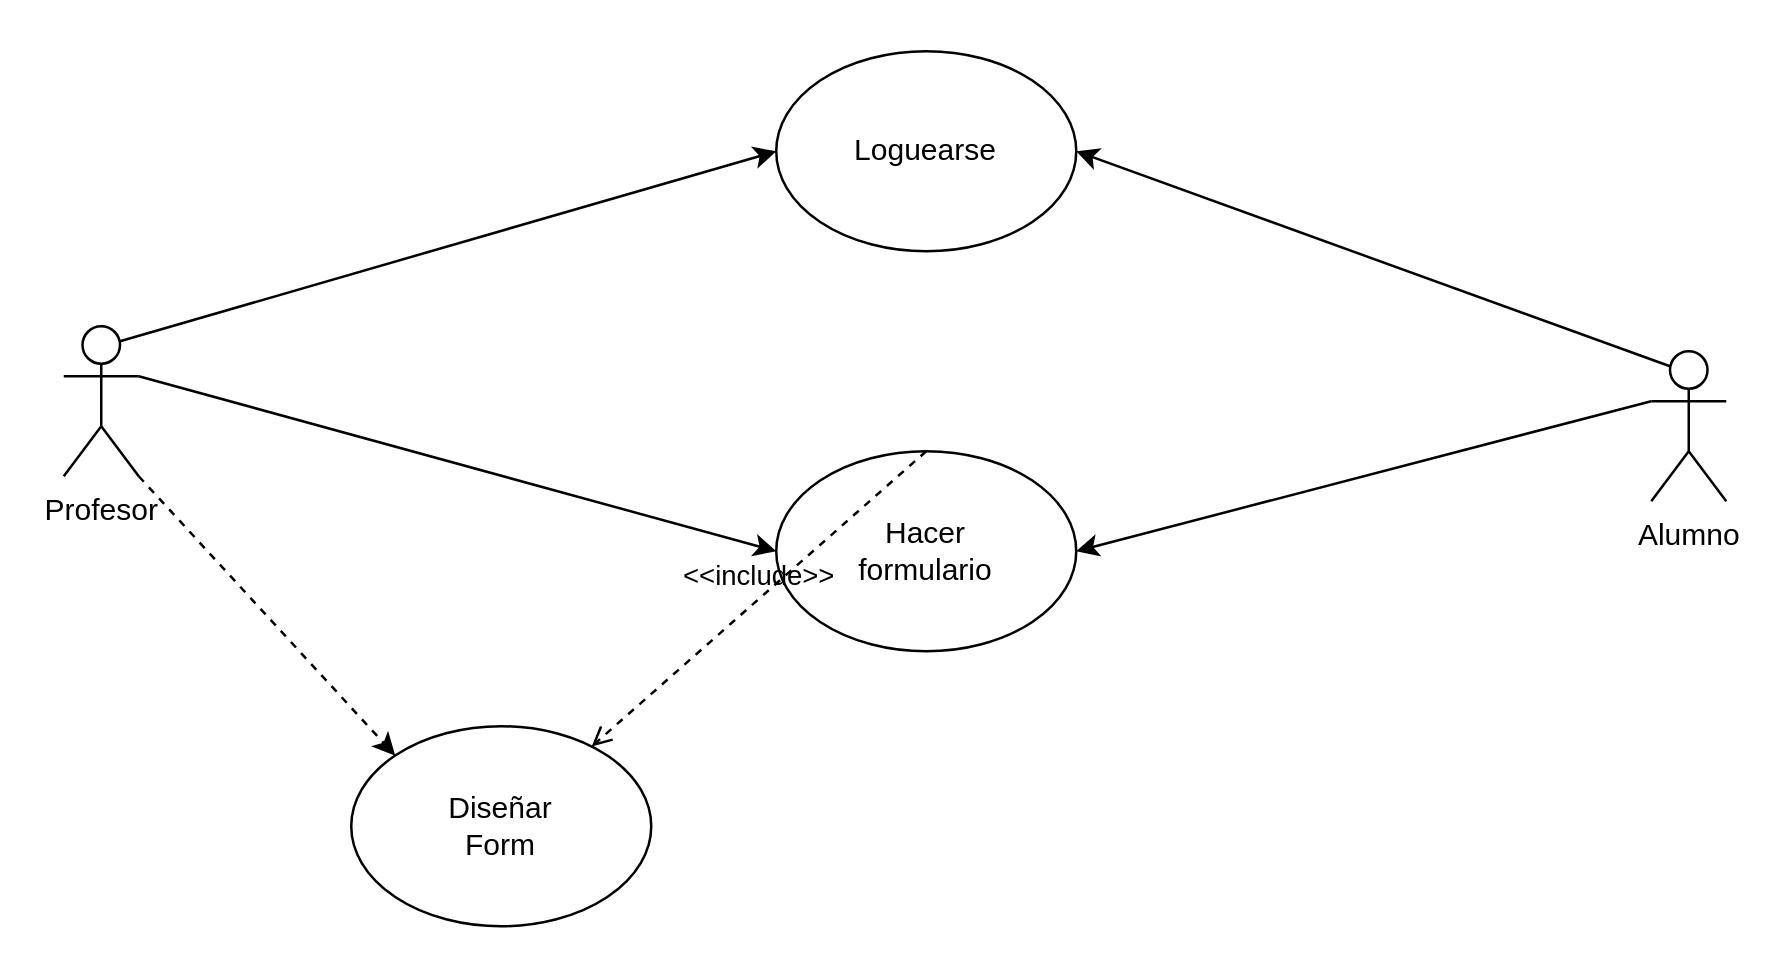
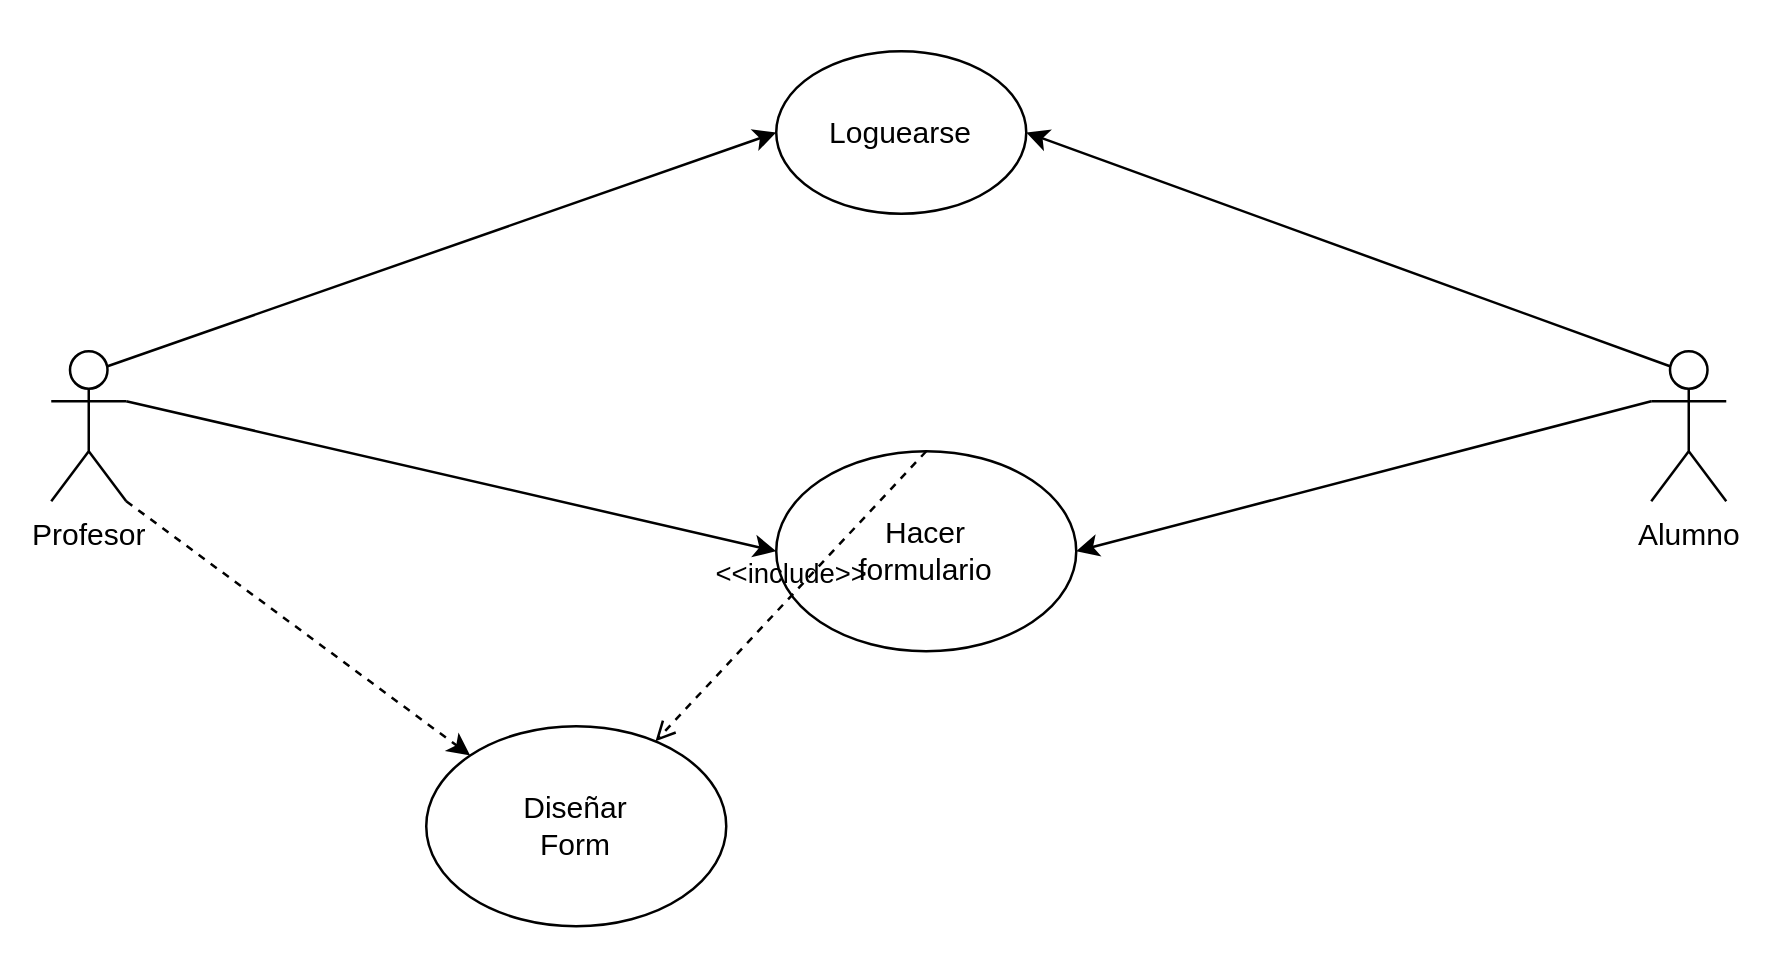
node "Loguearse": size 300x200 -> 250x163
node "Profesor": moved (101, 401) -> (89, 426)
node "Diseñar Form": moved (501, 826) -> (576, 826)
